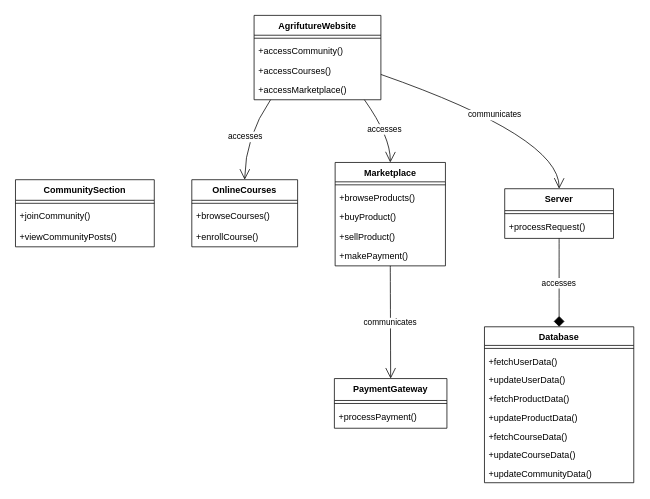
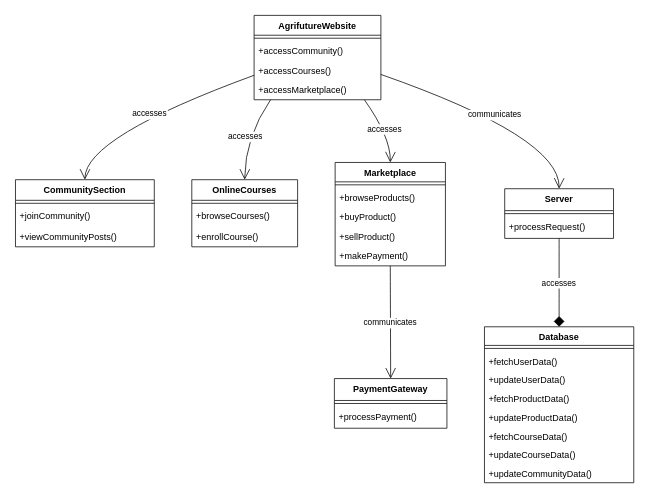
edge "AgrifutureWebsite" -> "CommunitySection": added, label "accesses"
